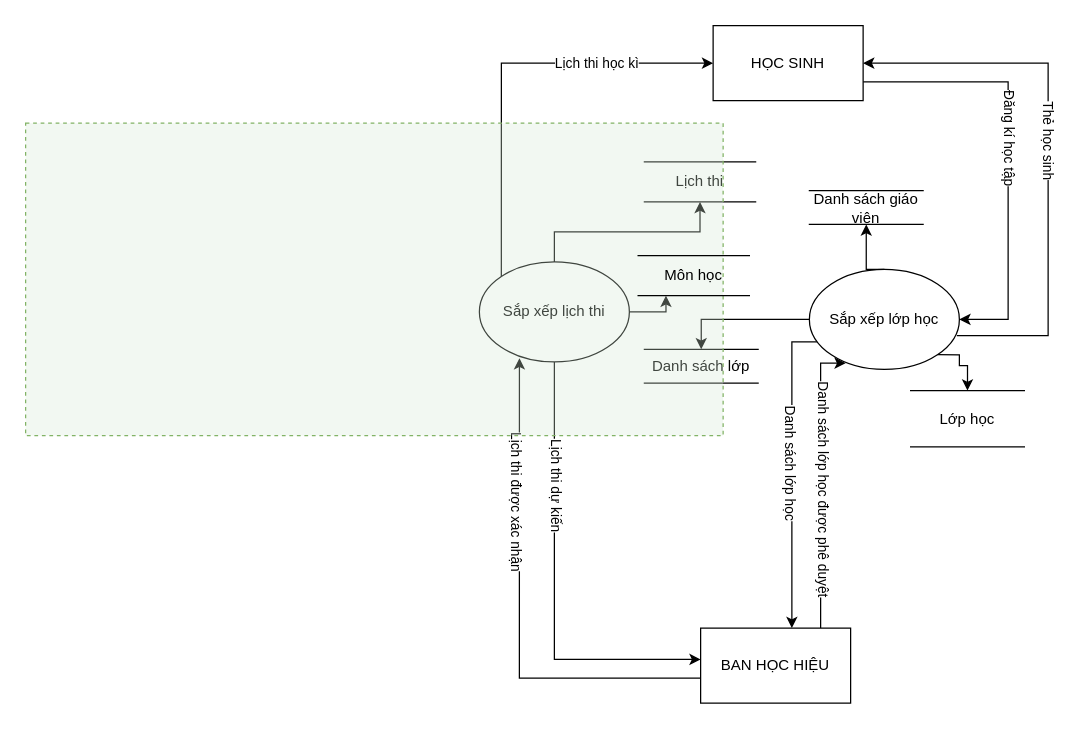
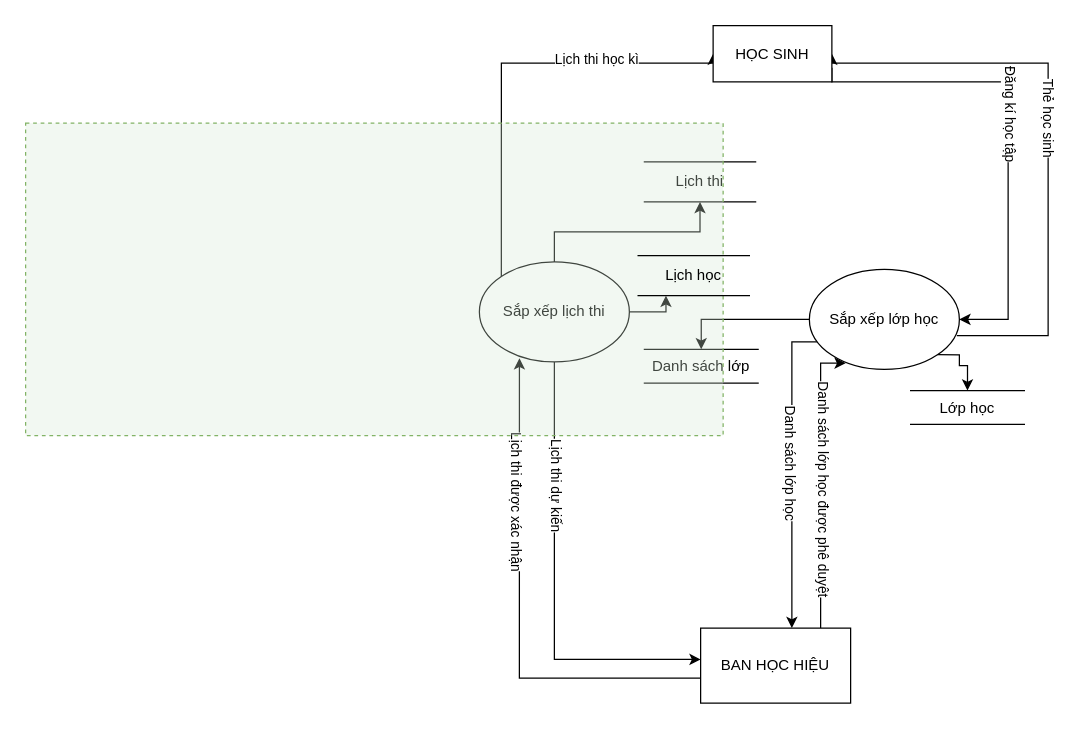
node "HỌC SINH": size 150x75 -> 119x56
node "Danh sách giáo viên": removed
edge "Sắp xếp lớp học" -> "Danh sách giáo viên": removed
node "Môn học": label "Môn học" -> "Lịch học"
node "Lớp học": size 114x56 -> 114x34
